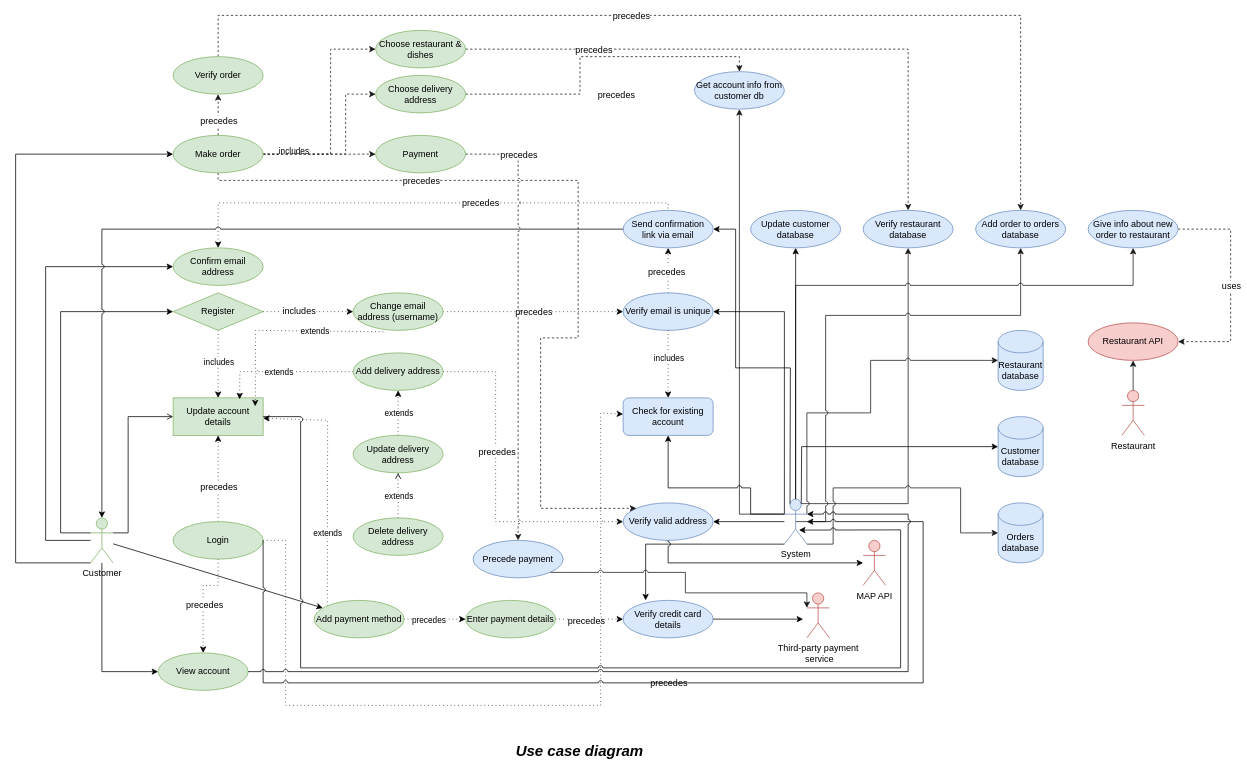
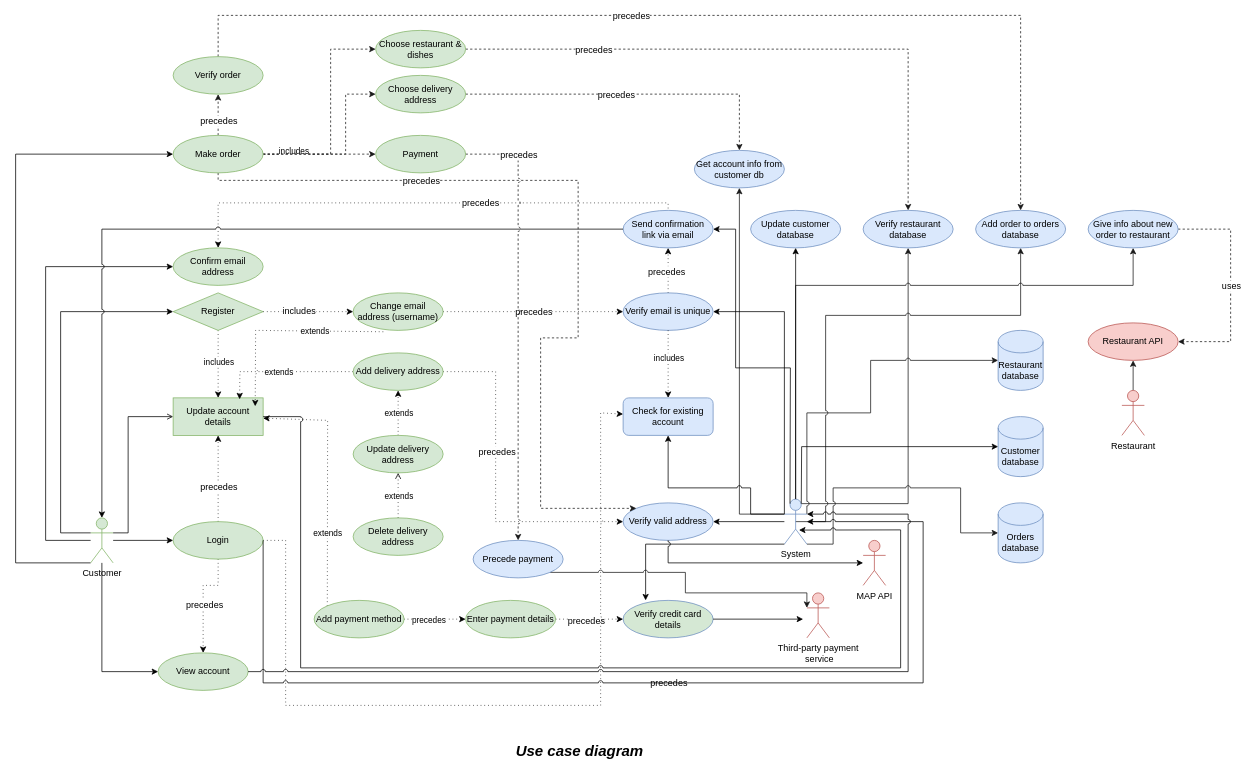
node "Get account info from customer db": moved (739, 90) -> (739, 169)
edge "Customer" -> "Add payment method": now "Customer" -> "Login"
node "Verify credit card details": fillcolor #dae8fc -> #d5e8d4
